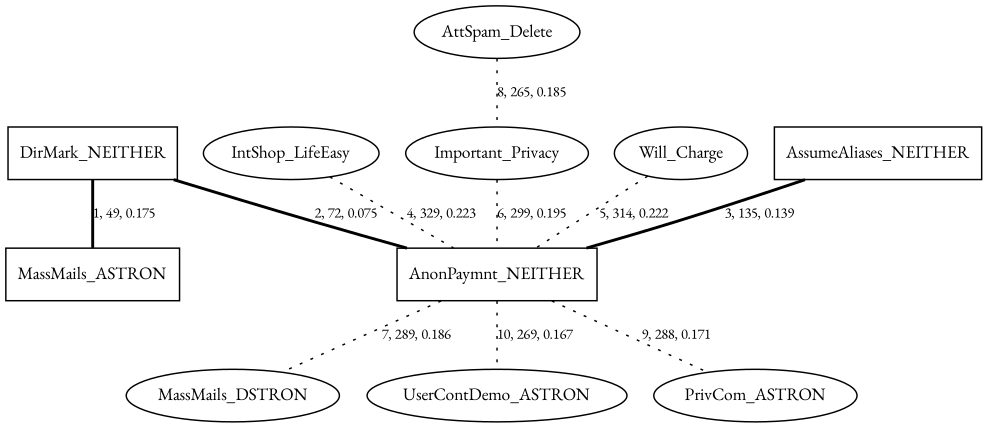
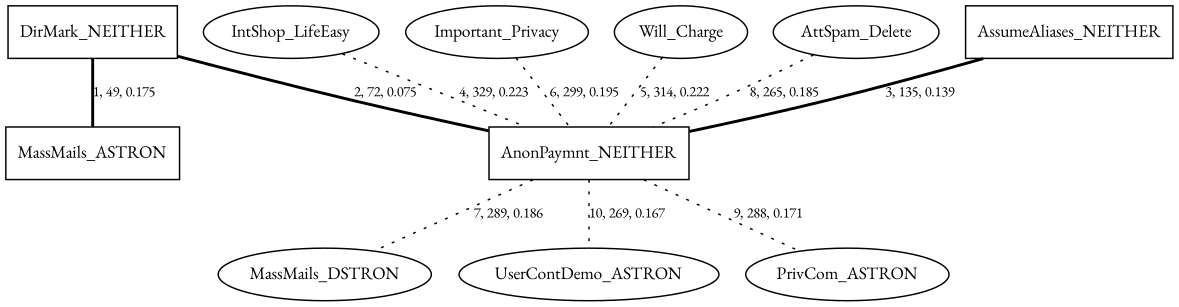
edge "AttSpam_Delete" -- "Important_Privacy": now "AttSpam_Delete" -- "AnonPaymnt_NEITHER"
